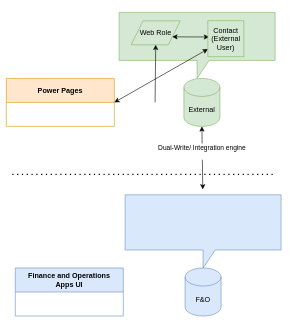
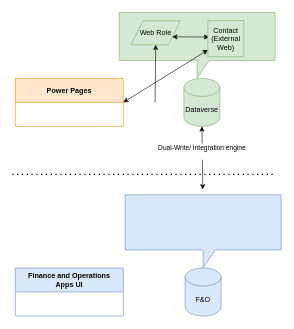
node "Contact (External User)": label "Contact (External User)" -> "Contact (External Web)"
node "Power Pages": moved (60, 102) -> (69, 102)
node "External": label "External" -> "Dataverse"
